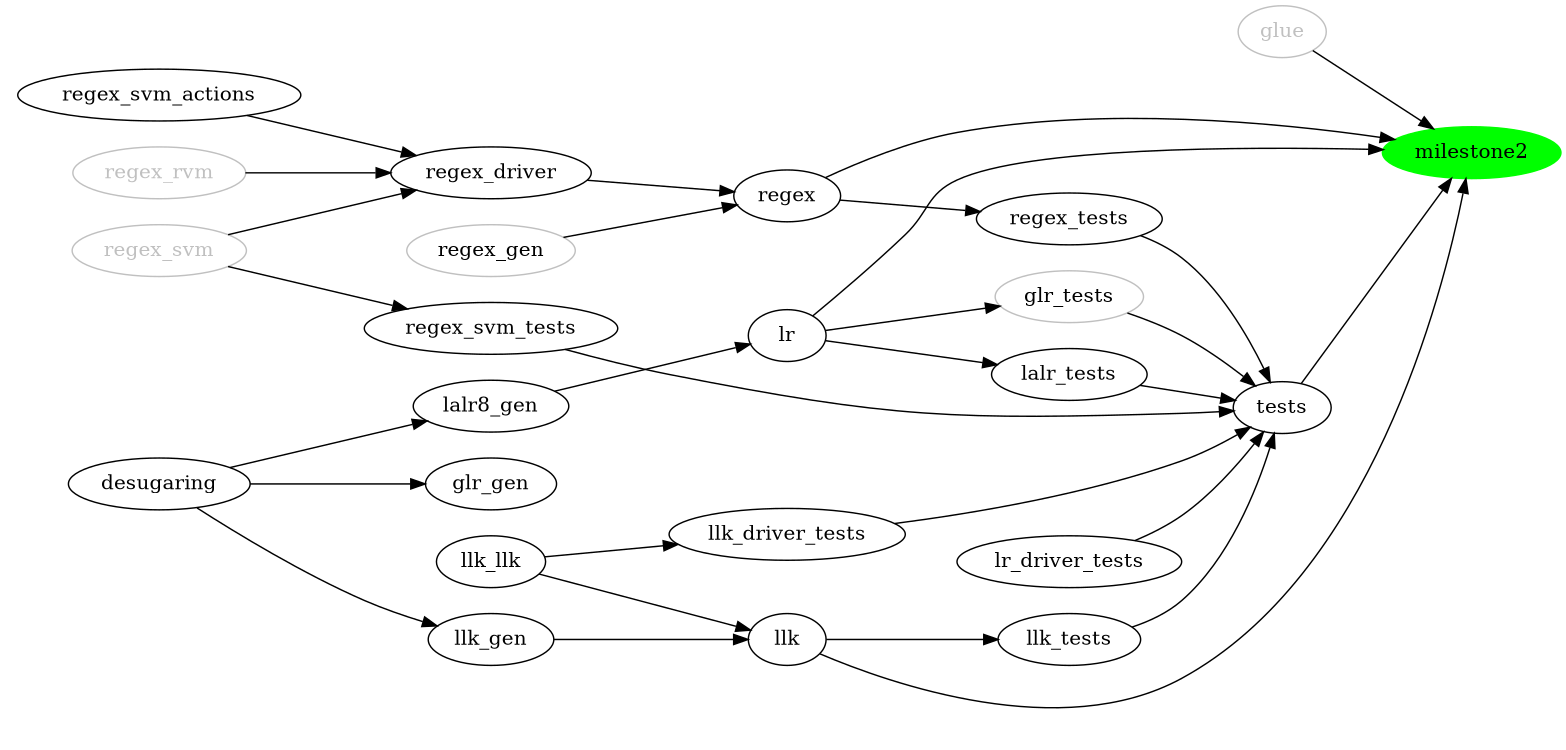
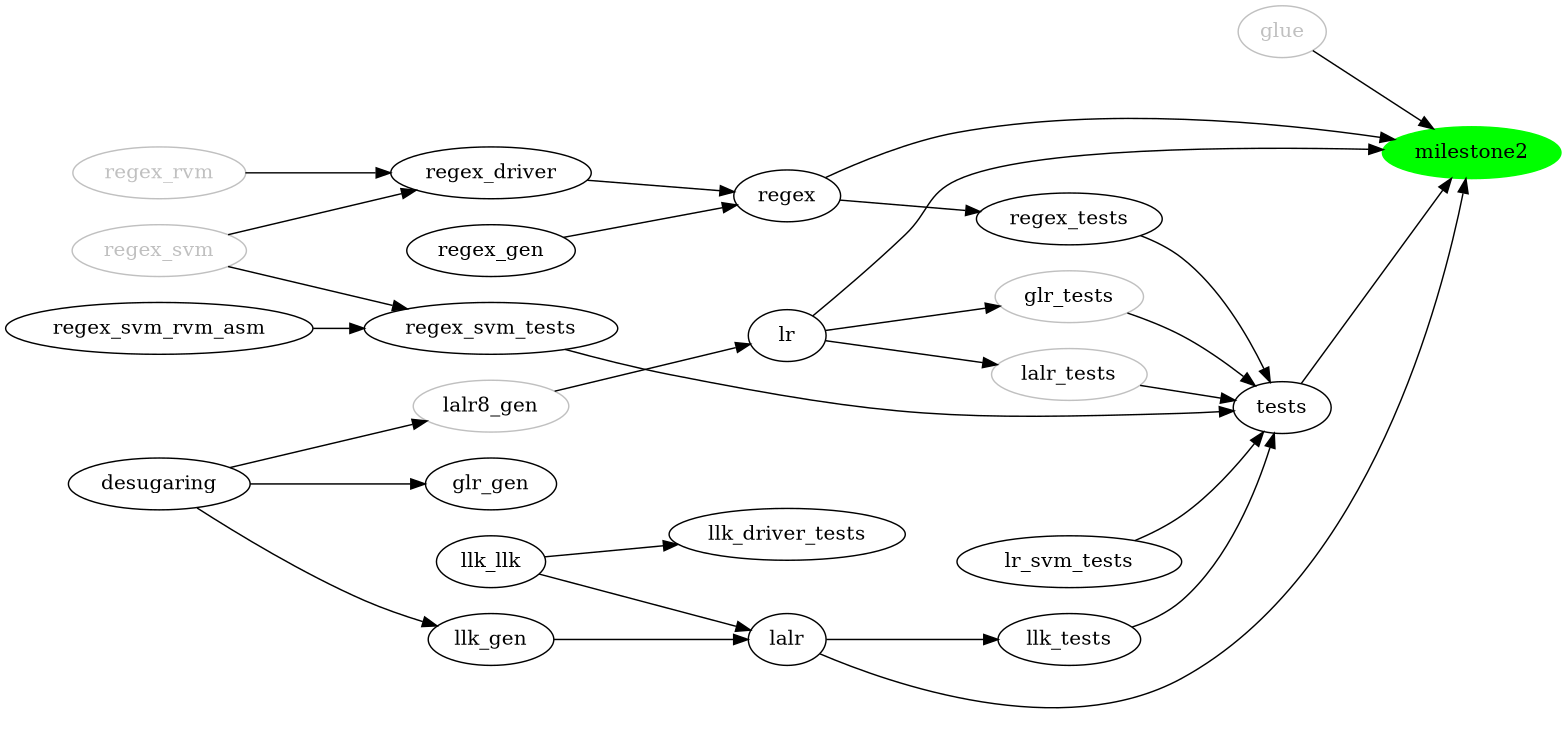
node "regex_svm_actions": removed
node "regex_gen": color gray -> black
node "regex_svm_rvm_asm": added
node "lalr_tests": color black -> gray
node "lalr8_gen": color black -> gray
edge "llk_driver_tests" -> "tests": removed
node "lr_driver_tests": label "lr_driver_tests" -> "lr_svm_tests"
node "llk": label "llk" -> "lalr"
